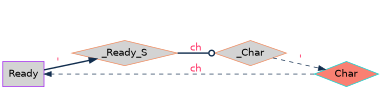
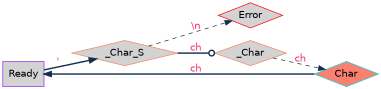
node "Error": added
node "_Ready_S": label "_Ready_S" -> "_Char_S"
edge "_Char" -> "Char": label "'" -> "ch"
edge "Char" -> "Ready": style dashed -> bold
